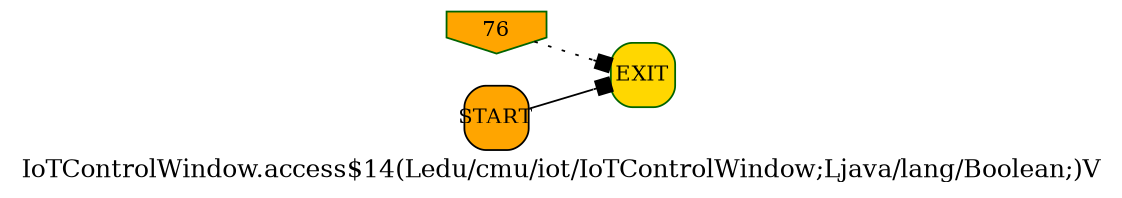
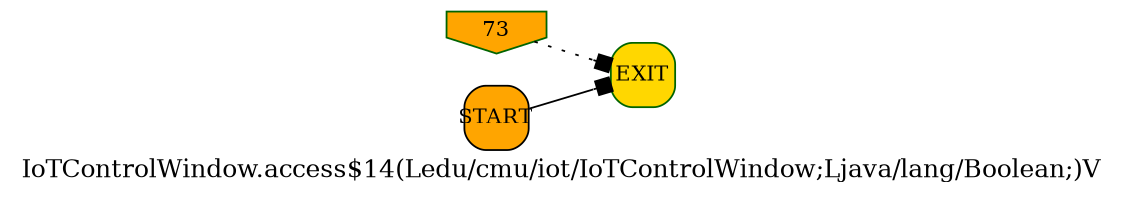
node "76": label "76" -> "73"
